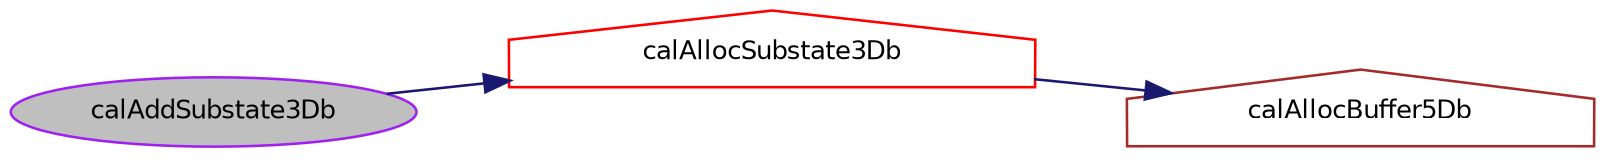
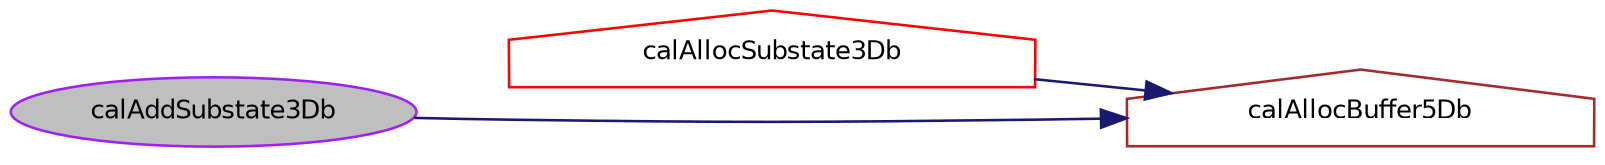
edge "calAddSubstate3Db" -> "calAllocSubstate3Db": now "calAddSubstate3Db" -> "calAllocBuffer5Db"
